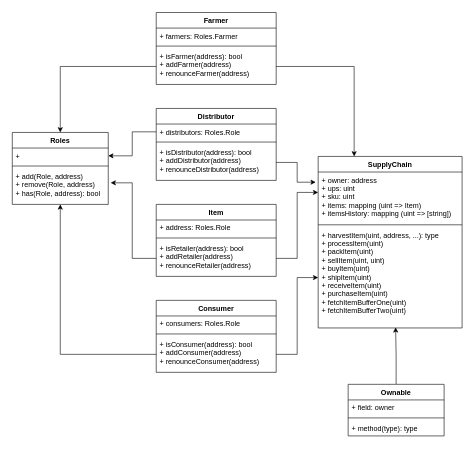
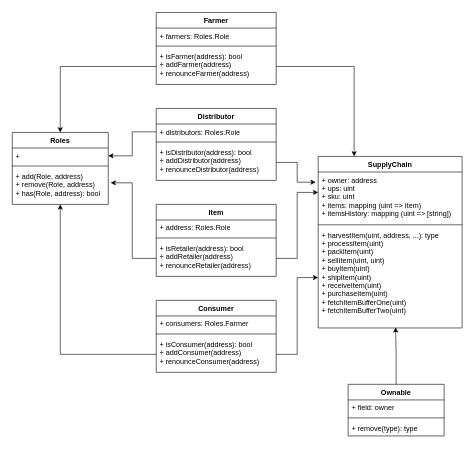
node "+ farmers: Roles.Farmer": label "+ farmers: Roles.Farmer" -> "+ farmers: Roles.Role"
node "+ consumers: Roles.Role": label "+ consumers: Roles.Role" -> "+ consumers: Roles.Farmer"
node "+ method(type): type": label "+ method(type): type" -> "+ remove(type): type"
